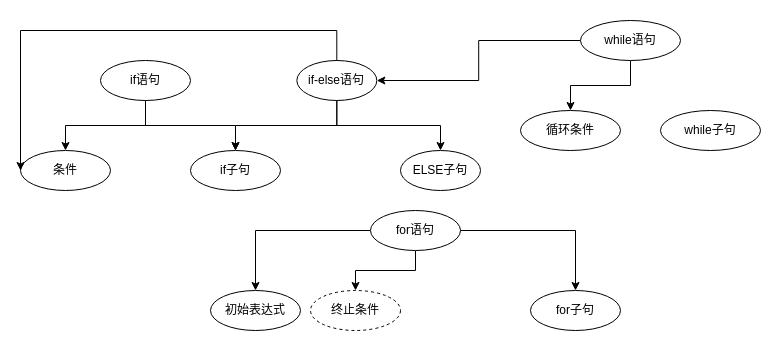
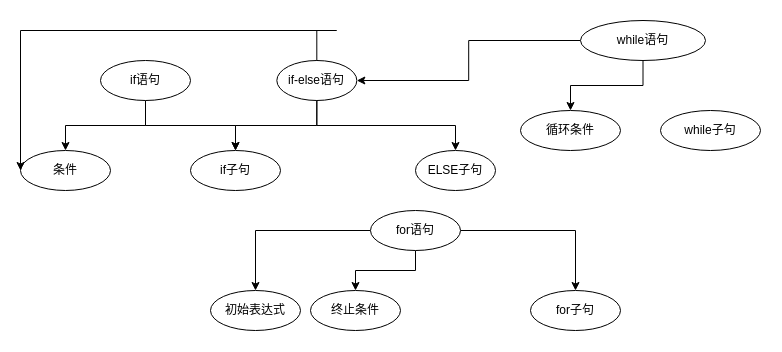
node "while语句": size 100x40 -> 125x40
node "if-else语句": moved (337, 81) -> (317, 81)
node "ELSE子句": moved (441, 171) -> (456, 171)
node "终止条件": style dashed -> solid
